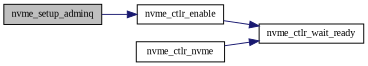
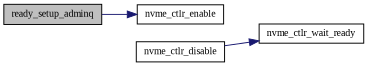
node "nvme_setup_adminq": label "nvme_setup_adminq" -> "ready_setup_adminq"
edge "nvme_ctlr_enable" -> "nvme_ctlr_wait_ready": removed
node "nvme_ctlr_nvme": label "nvme_ctlr_nvme" -> "nvme_ctlr_disable"
